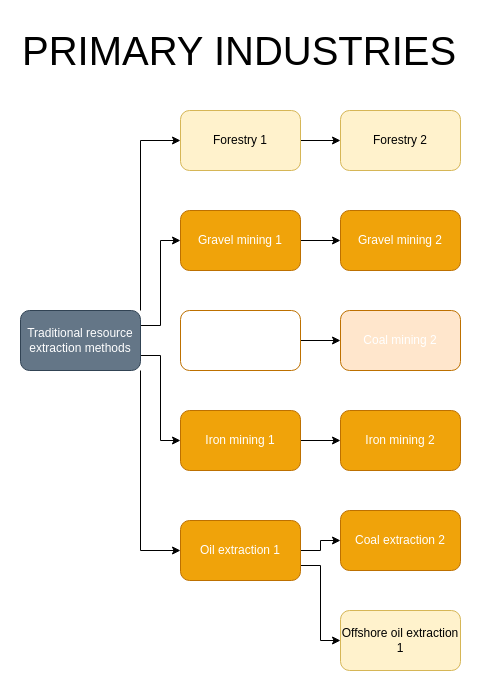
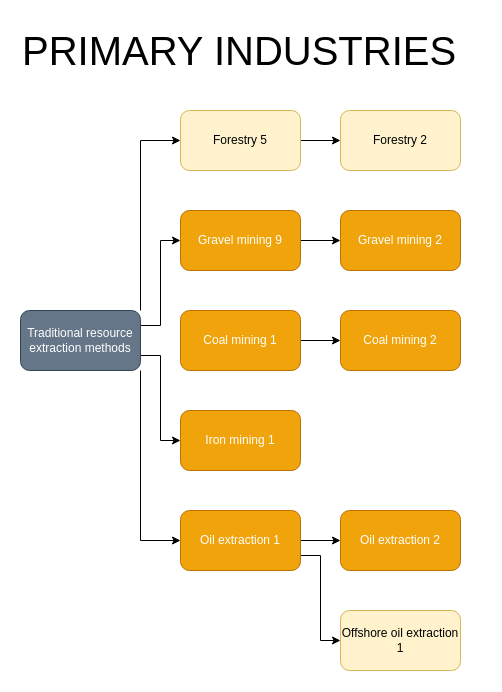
node "Forestry 1": label "Forestry 1" -> "Forestry 5"
node "Gravel mining 1": label "Gravel mining 1" -> "Gravel mining 9"
node "Coal mining 1": fillcolor #ffffff -> #f0a30a
node "Coal mining 2": fillcolor #ffe6cc -> #f0a30a
edge "Iron mining 1" -> "Iron mining 2": removed
node "Iron mining 2": removed
node "Coal extraction 2": label "Coal extraction 2" -> "Oil extraction 2"
node "Oil extraction 1": moved (241, 551) -> (241, 541)
